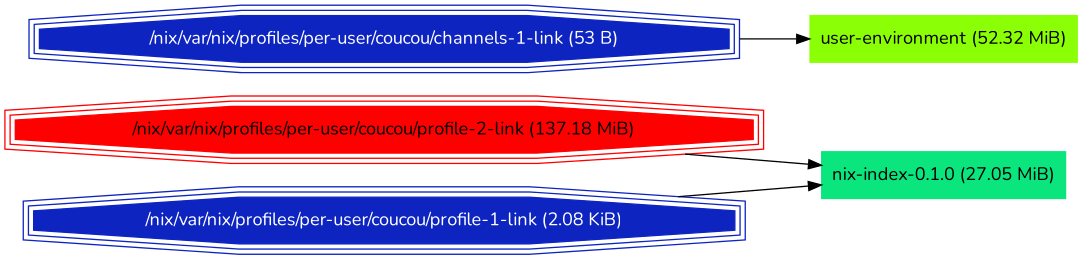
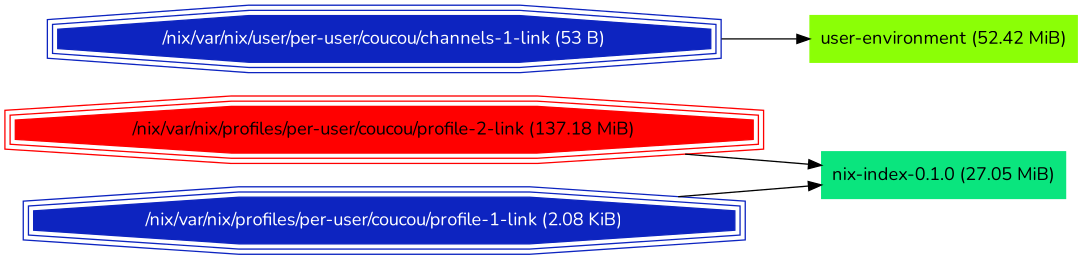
node "/nix/var/nix/profiles/per-user/coucou/channels-1-link (53 B)": label "/nix/var/nix/profiles/per-user/coucou/channels-1-link (53 B)" -> "/nix/var/nix/user/per-user/coucou/channels-1-link (53 B)"
node "user-environment (52.32 MiB)": label "user-environment (52.32 MiB)" -> "user-environment (52.42 MiB)"
